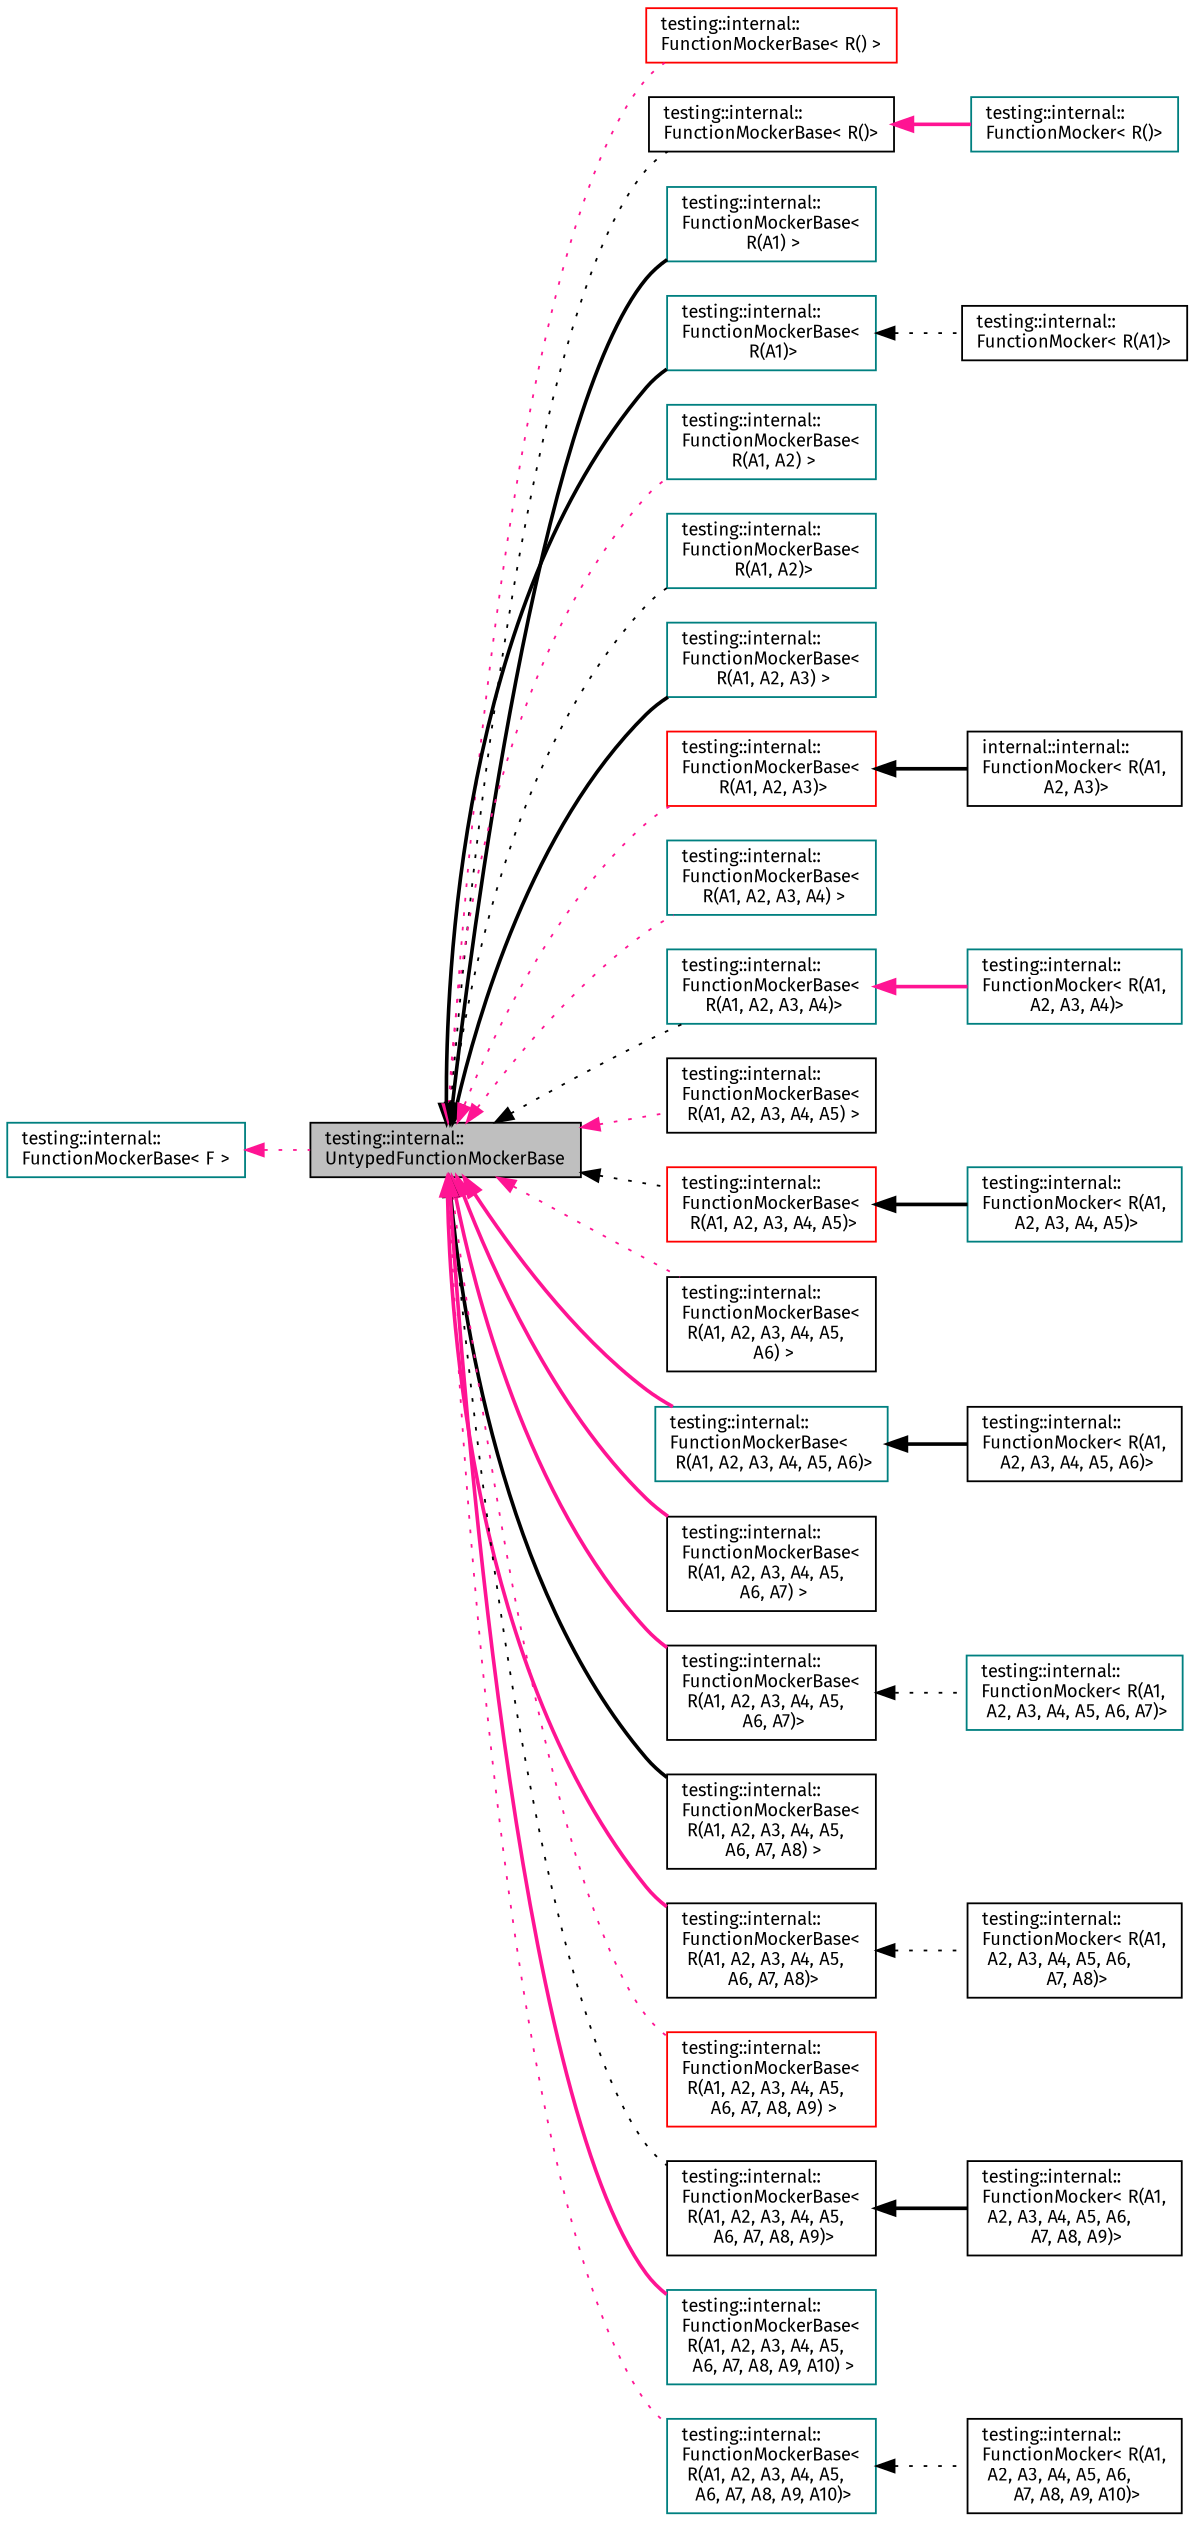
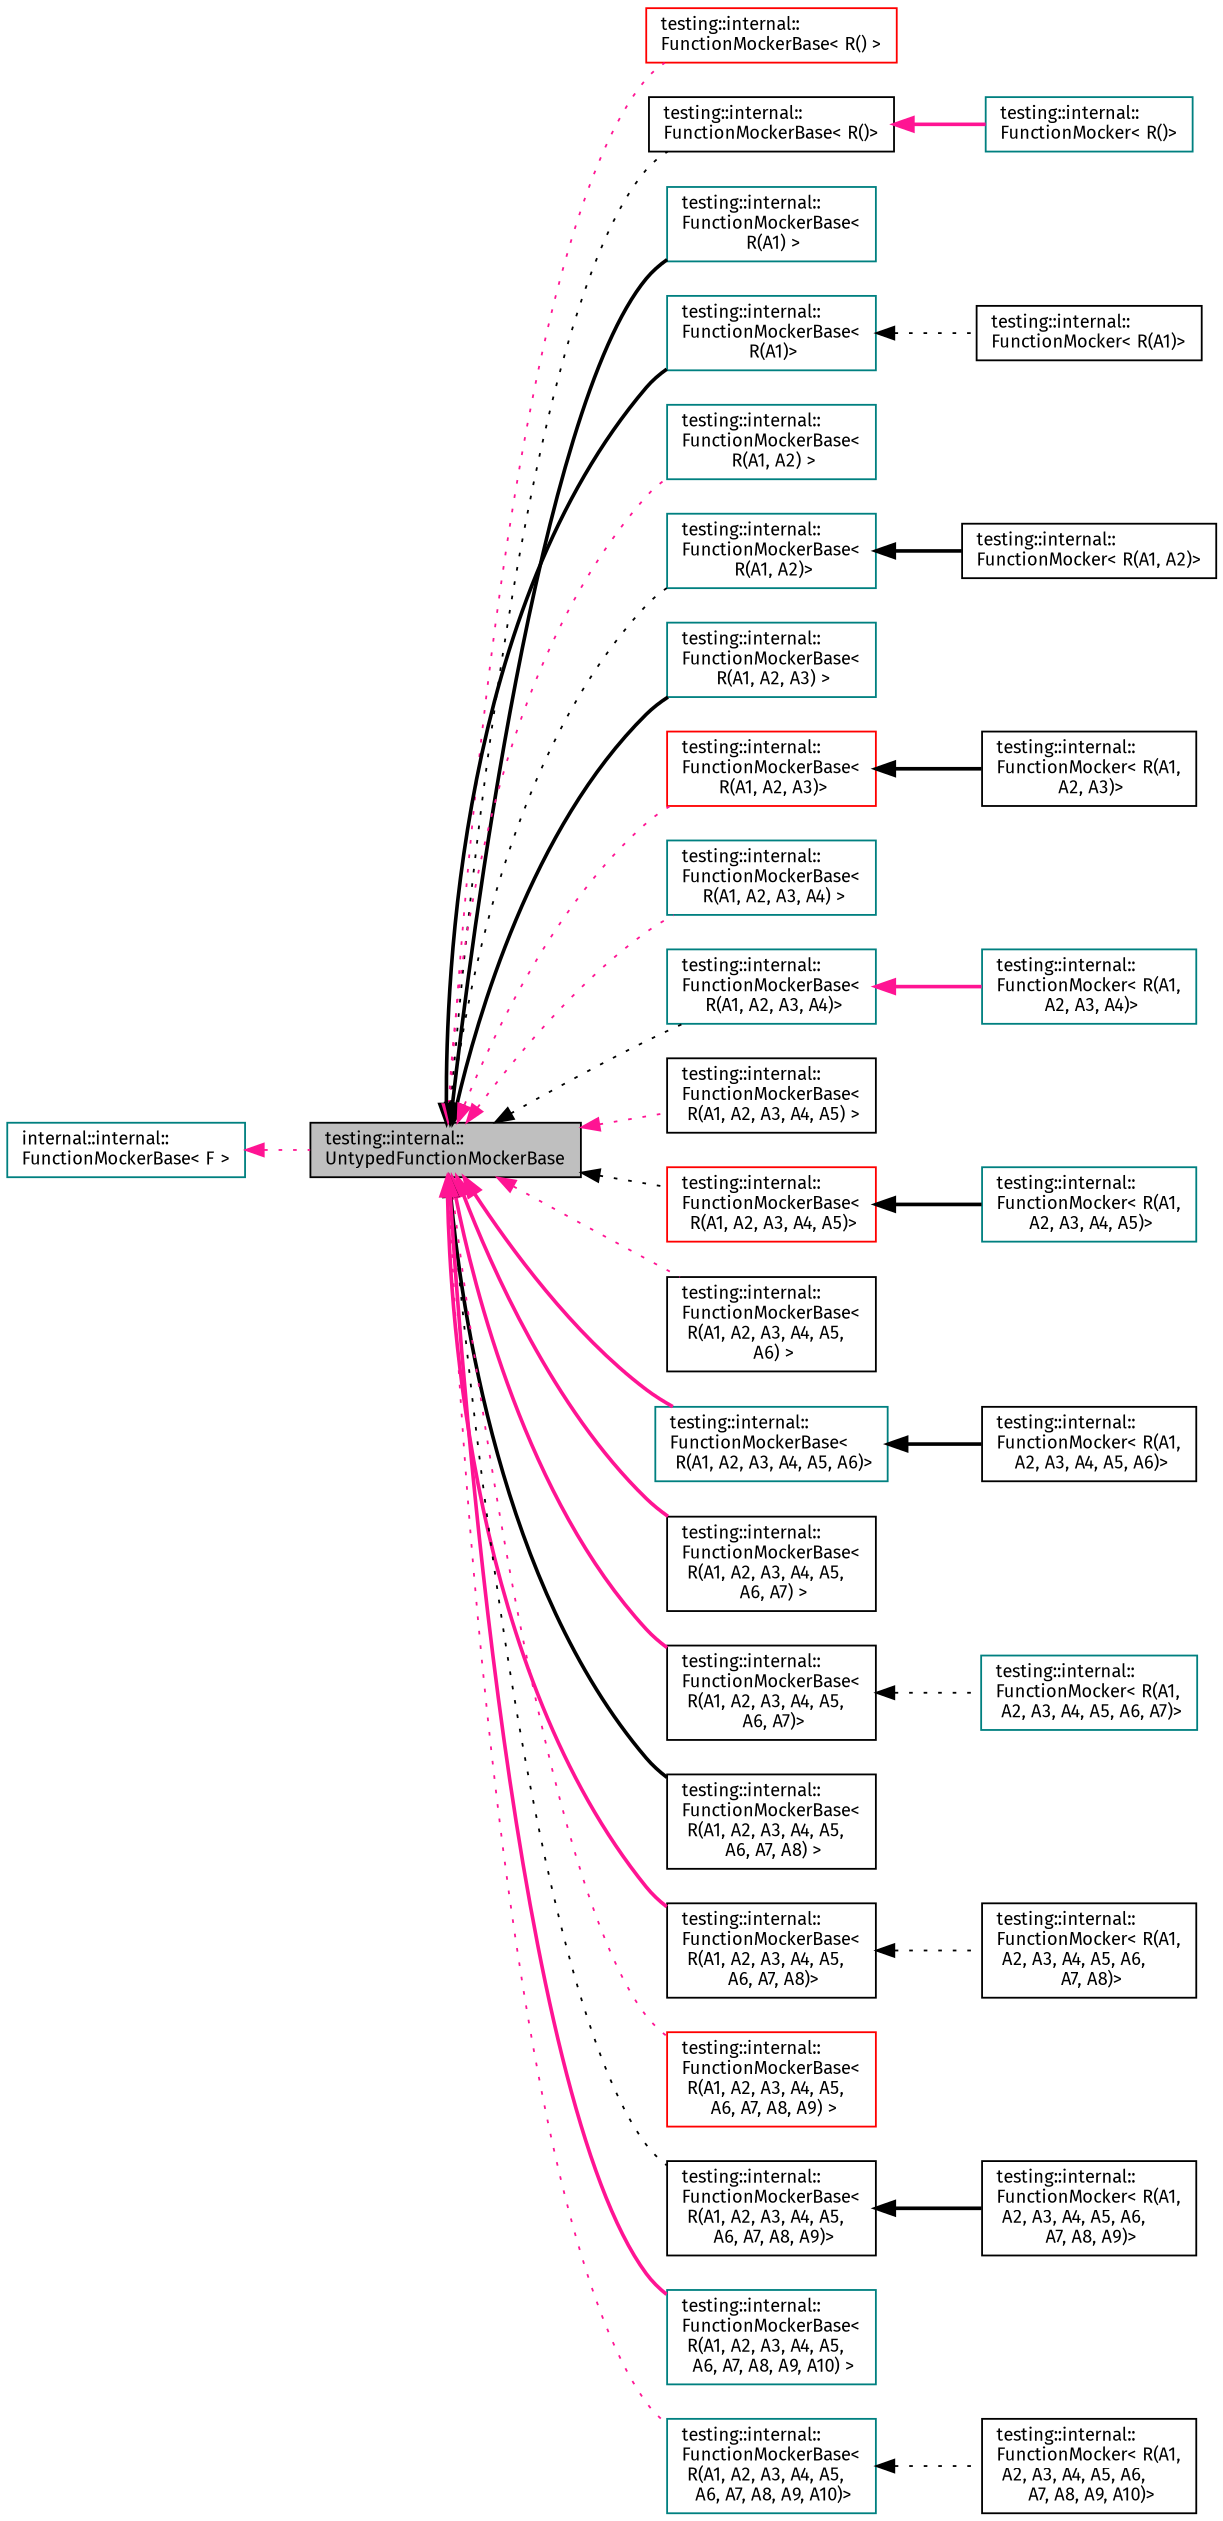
node "testing::internal:: FunctionMocker< R(A1, A2)>": added
node "internal::internal:: FunctionMocker< R(A1, A2, A3)>": label "internal::internal:: FunctionMocker< R(A1, A2, A3)>" -> "testing::internal:: FunctionMocker< R(A1, A2, A3)>"
node "testing::internal:: FunctionMockerBase< F >": label "testing::internal:: FunctionMockerBase< F >" -> "internal::internal:: FunctionMockerBase< F >"
